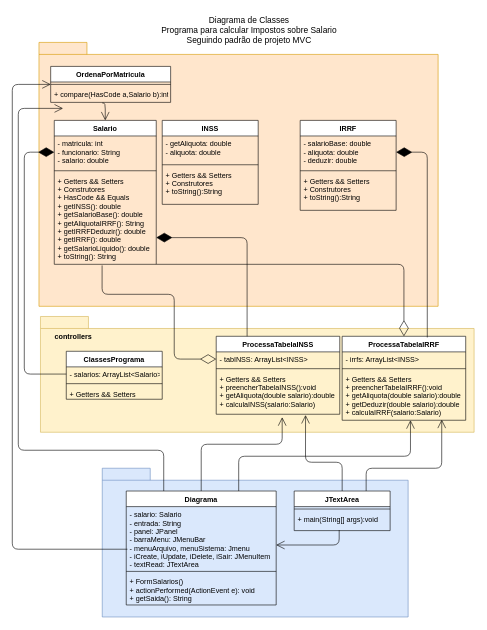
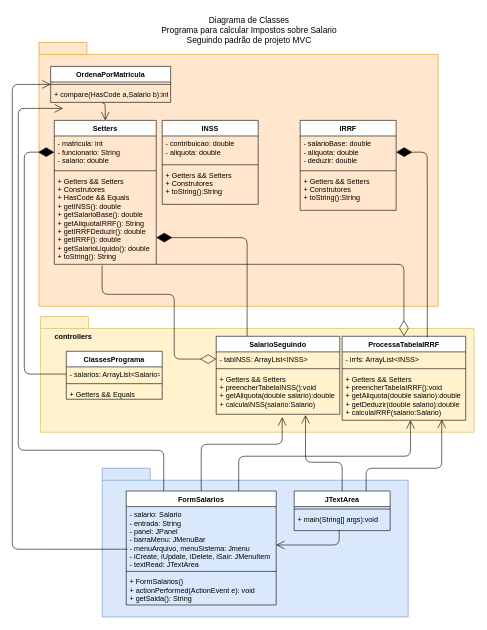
node "Salario": label "Salario" -> "Setters"
node "- getAliquota: double - aliquota: double": label "- getAliquota: double - aliquota: double" -> "- contribuicao: double - aliquota: double"
node "ProcessaTabelaINSS": label "ProcessaTabelaINSS" -> "SalarioSeguindo"
node "+ Getters && Setters": label "+ Getters && Setters" -> "+ Getters && Equals"
node "Diagrama": label "Diagrama" -> "FormSalarios"
